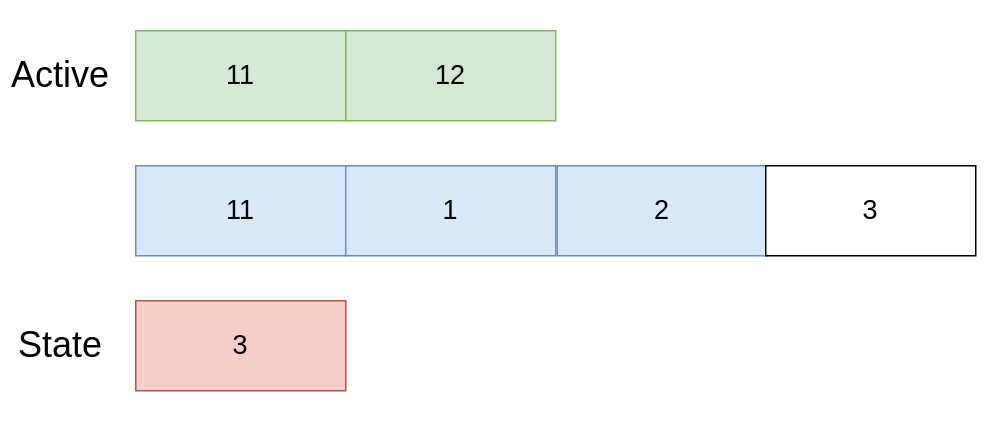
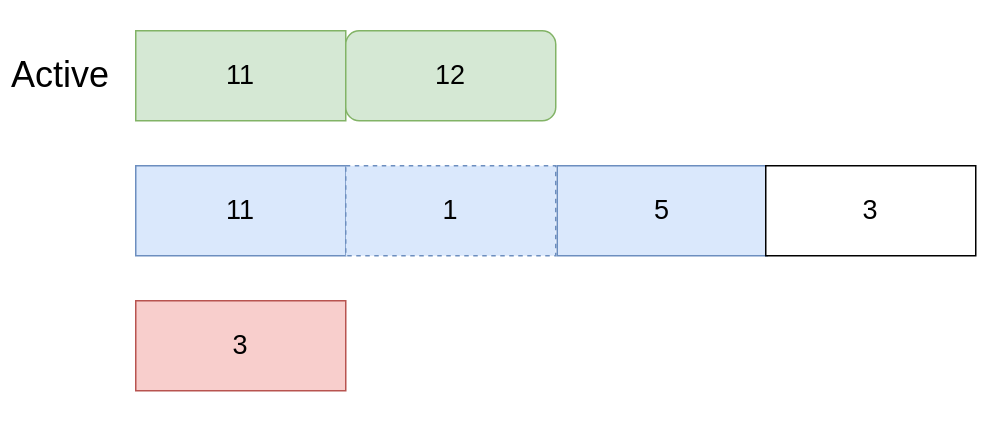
node "12": shape rectangle -> rounded rectangle
node "1": style solid -> dashed
node "2": label "2" -> "5"
node "State": removed
